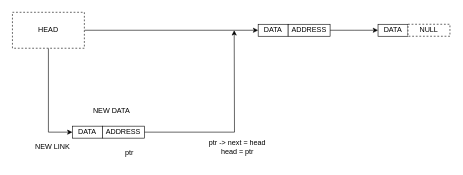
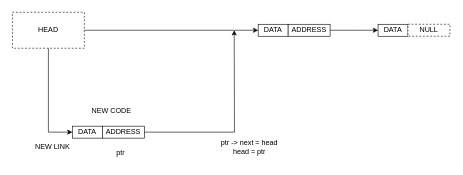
node "NEW DATA": label "NEW DATA" -> "NEW CODE"
node "ptr -> next = head head = ptr": moved (237, 147) -> (249, 147)
node "ptr": moved (129, 153) -> (120, 153)
